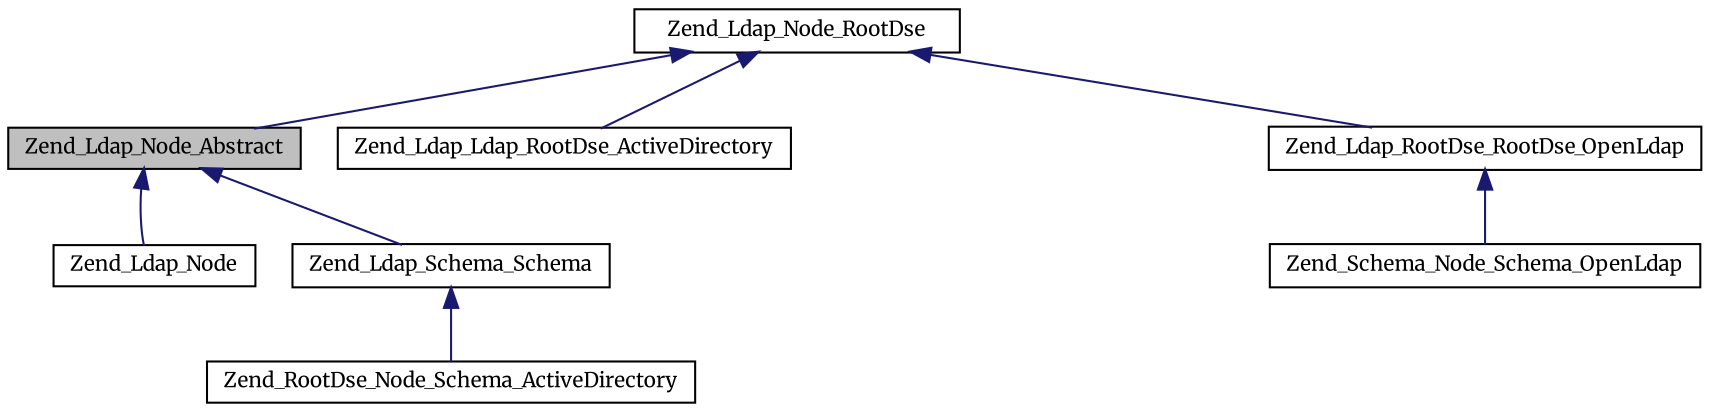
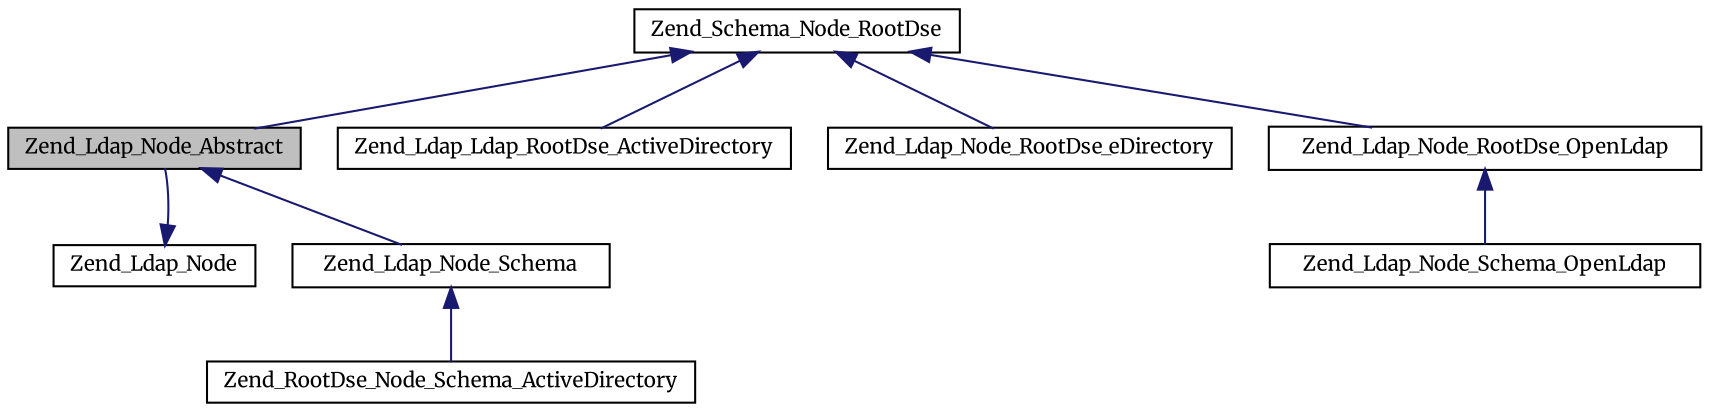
node "Zend_Ldap_Node_RootDse": label "Zend_Ldap_Node_RootDse" -> "Zend_Schema_Node_RootDse"
node "Zend_Ldap_Node_RootDse_eDirectory": added
node "Zend_Ldap_RootDse_RootDse_OpenLdap": label "Zend_Ldap_RootDse_RootDse_OpenLdap" -> "Zend_Ldap_Node_RootDse_OpenLdap"
edge "Zend_Ldap_Node" -> "Zend_Ldap_Node_Abstract": reversed
node "Zend_Ldap_Schema_Schema": label "Zend_Ldap_Schema_Schema" -> "Zend_Ldap_Node_Schema"
node "Zend_Schema_Node_Schema_OpenLdap": label "Zend_Schema_Node_Schema_OpenLdap" -> "Zend_Ldap_Node_Schema_OpenLdap"
